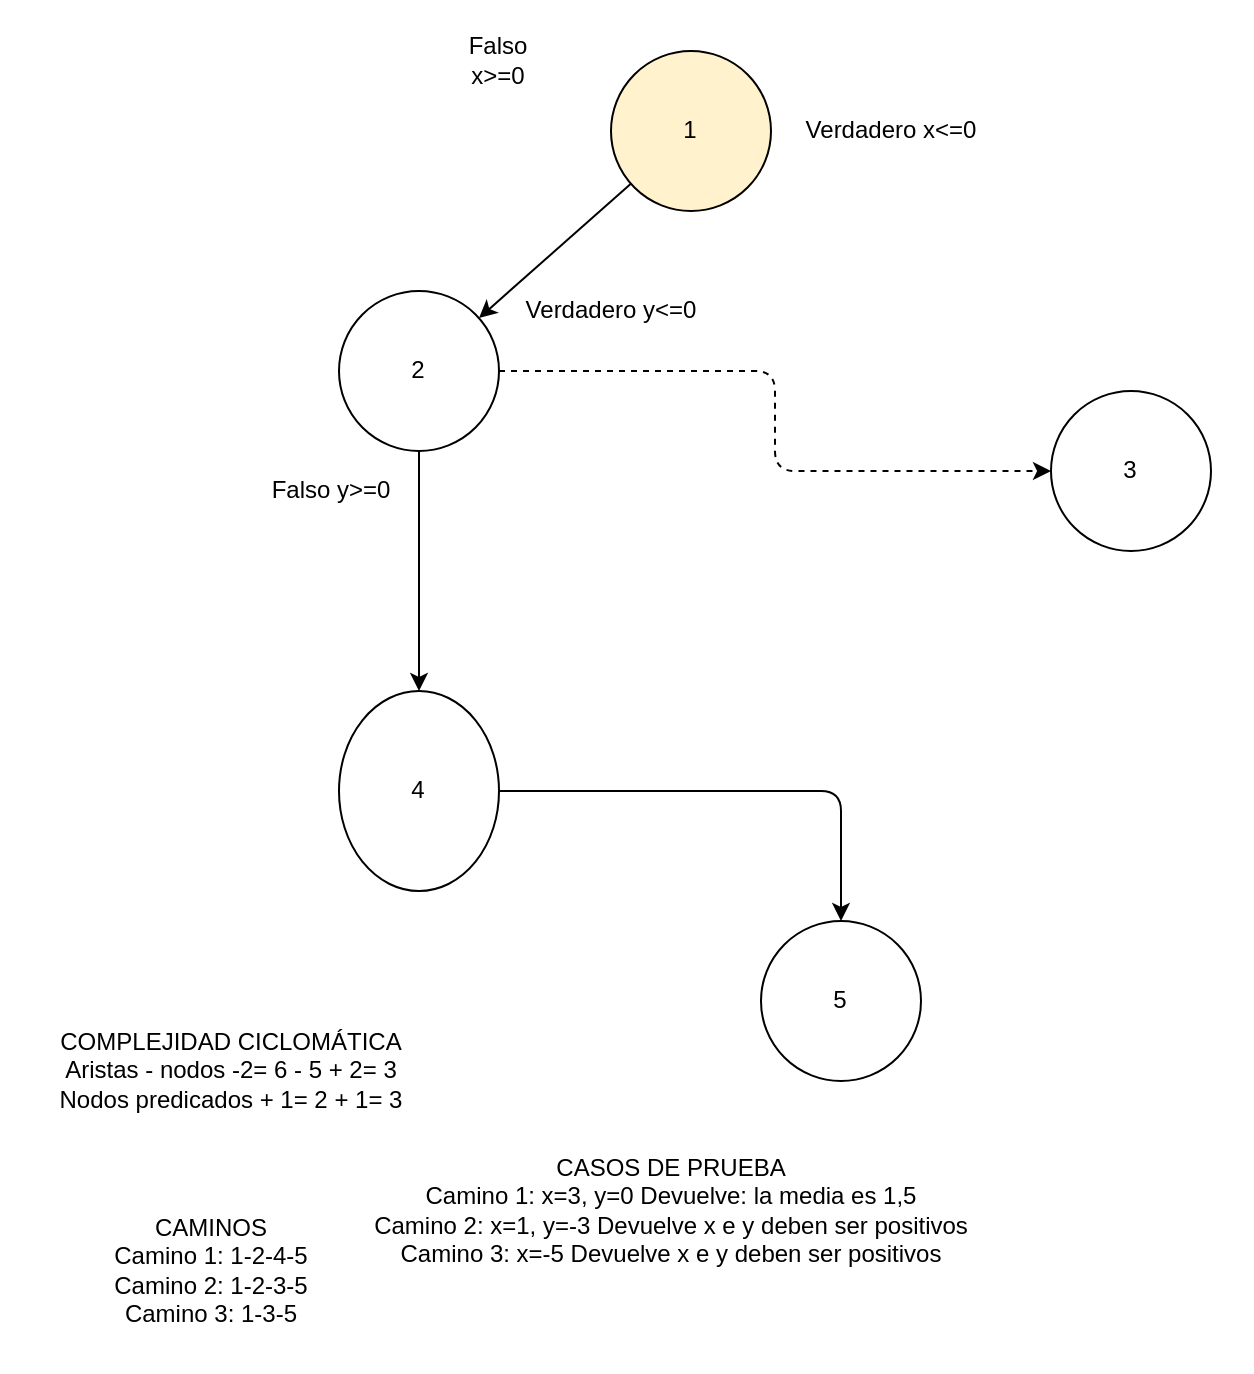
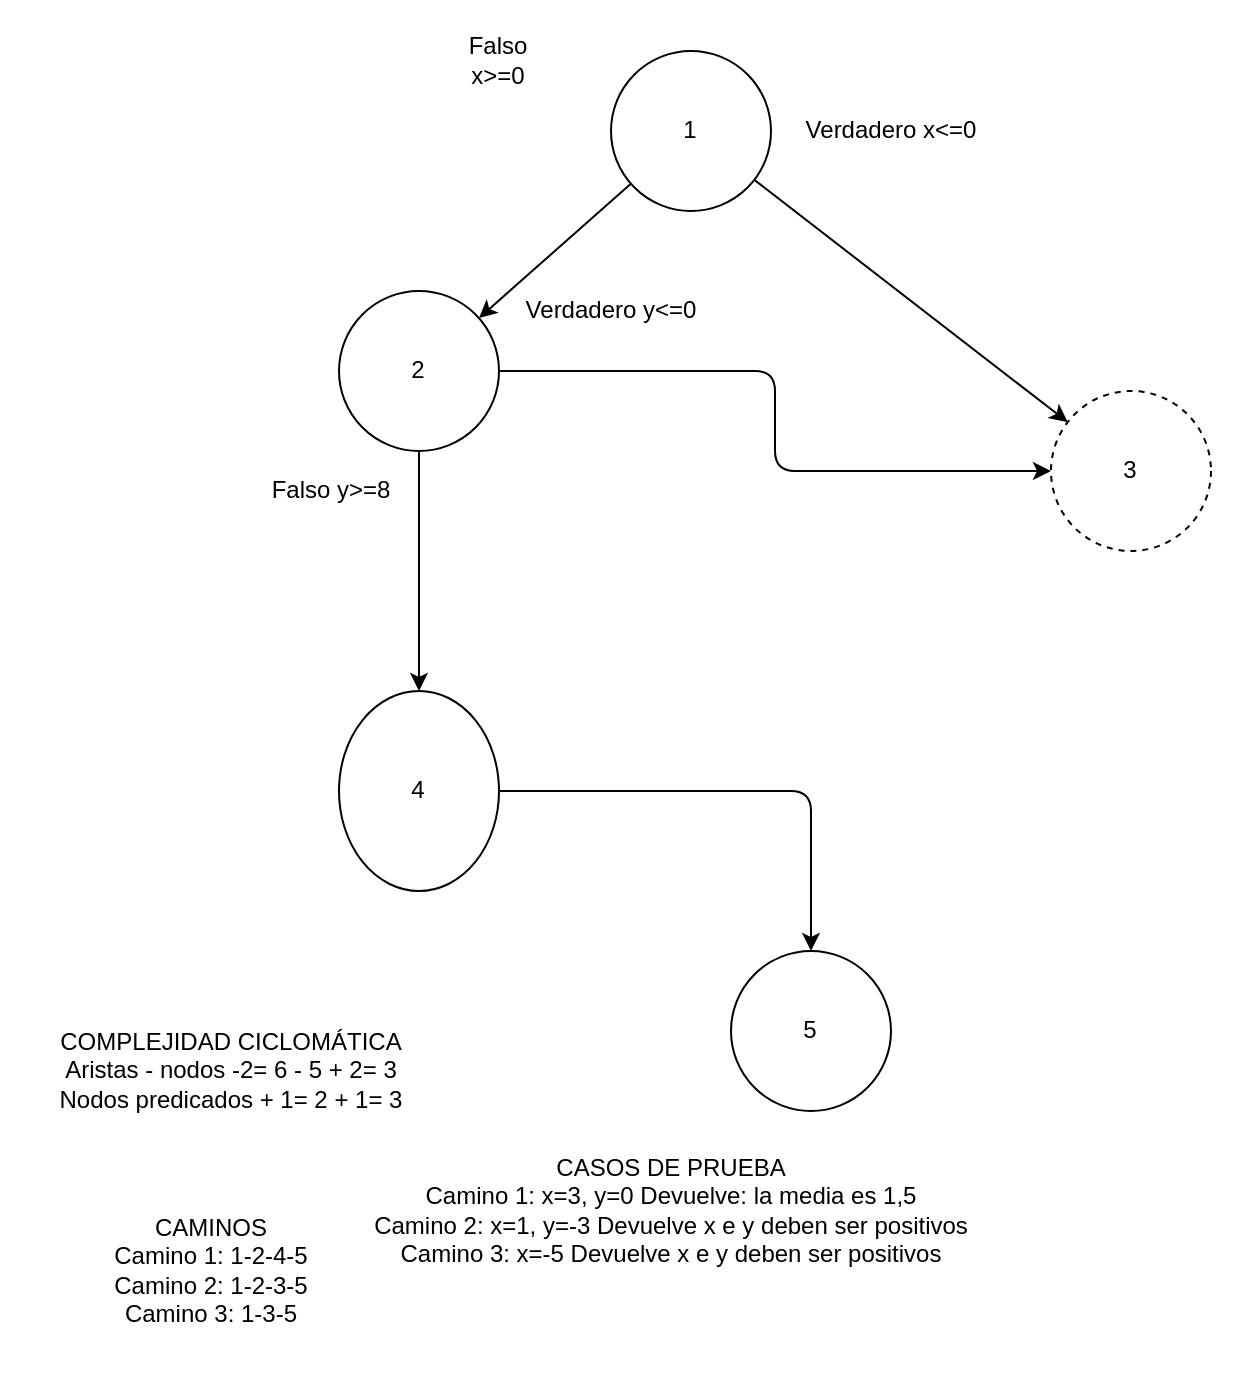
node "1": fillcolor #fff2cc -> #ffffff
edge "1" -> "3": added
edge "2" -> "3": style dashed -> solid
node "3": style solid -> dashed
node "Falso y>=0": label "Falso y>=0" -> "Falso y>=8"
node "5": moved (841, 1001) -> (811, 1031)
